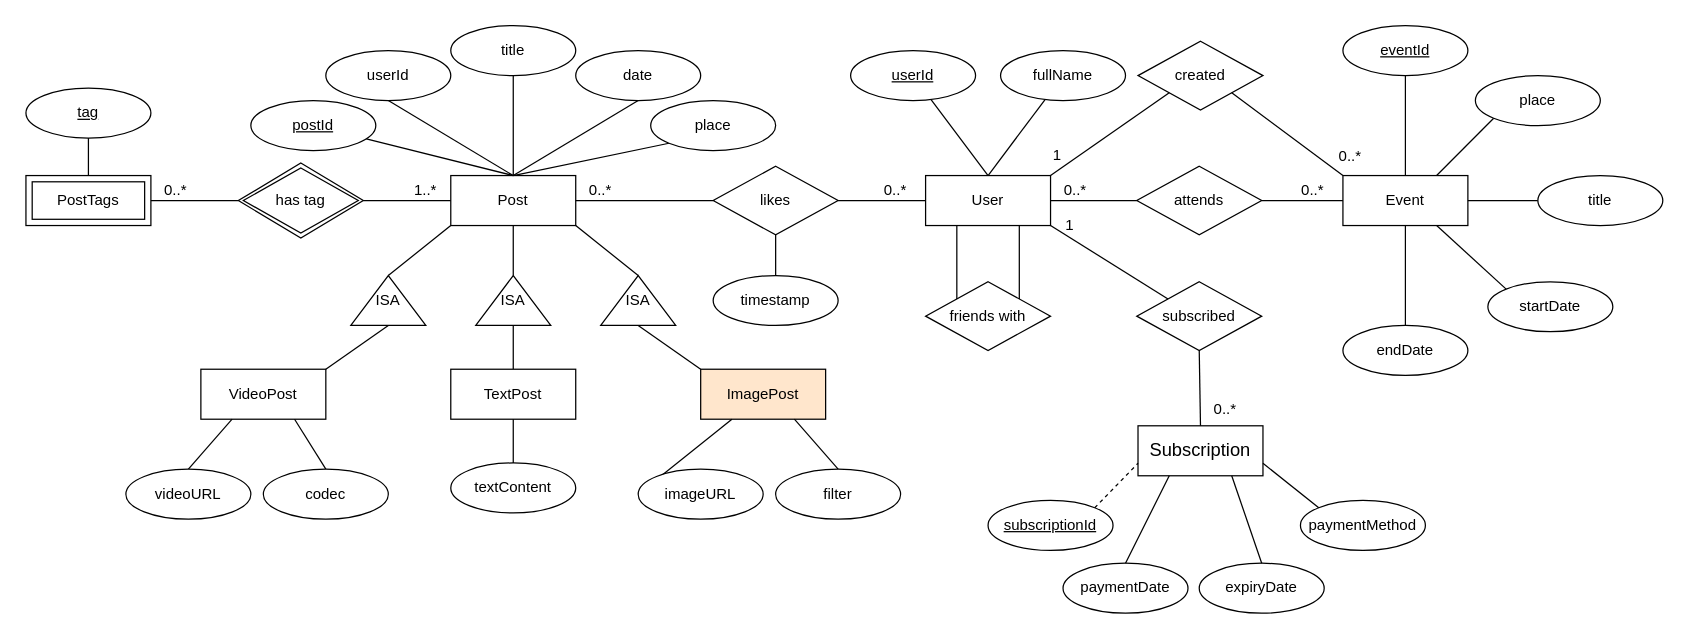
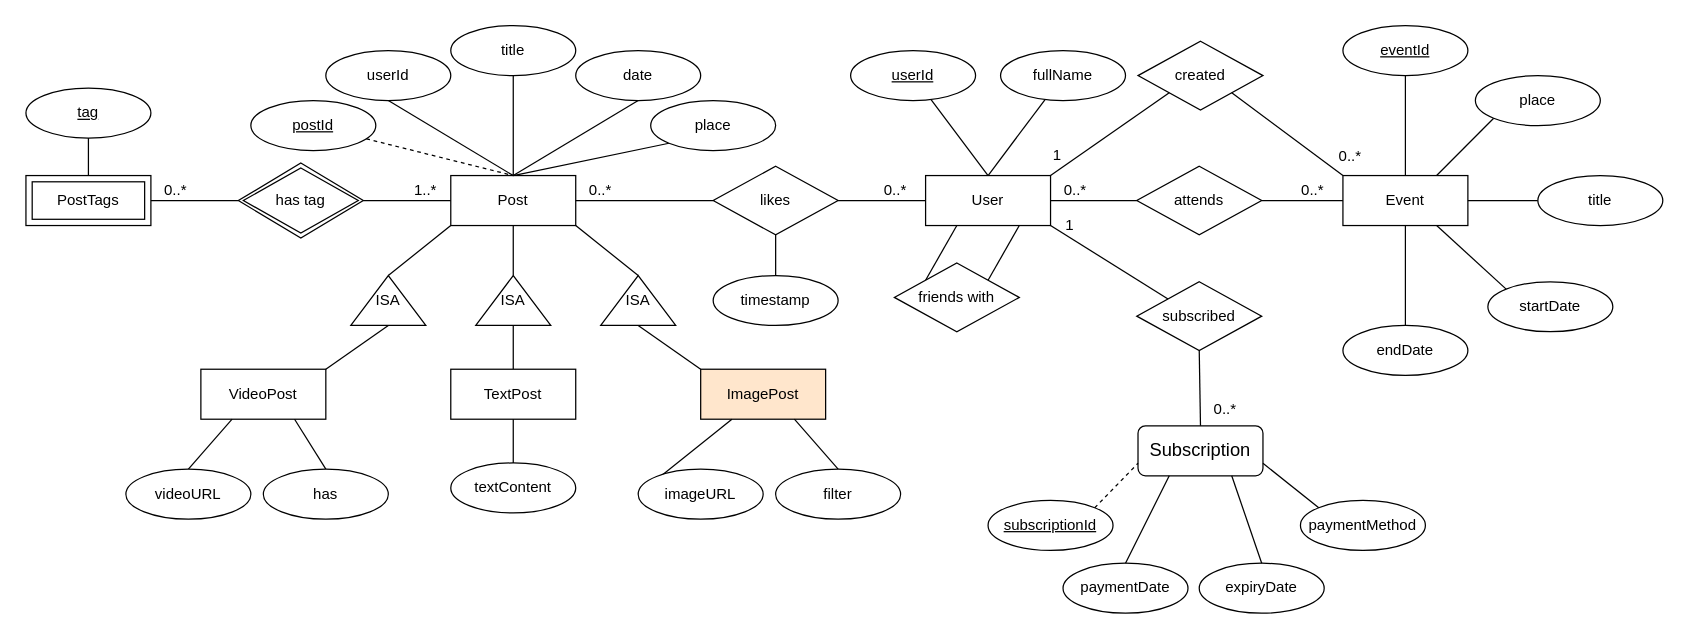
edge "postId" -- "Post": style solid -> dashed
node "friends with": moved (988, 316) -> (957, 298)
node "Subscription": shape rectangle -> rounded rectangle
node "codec": label "codec" -> "has"
